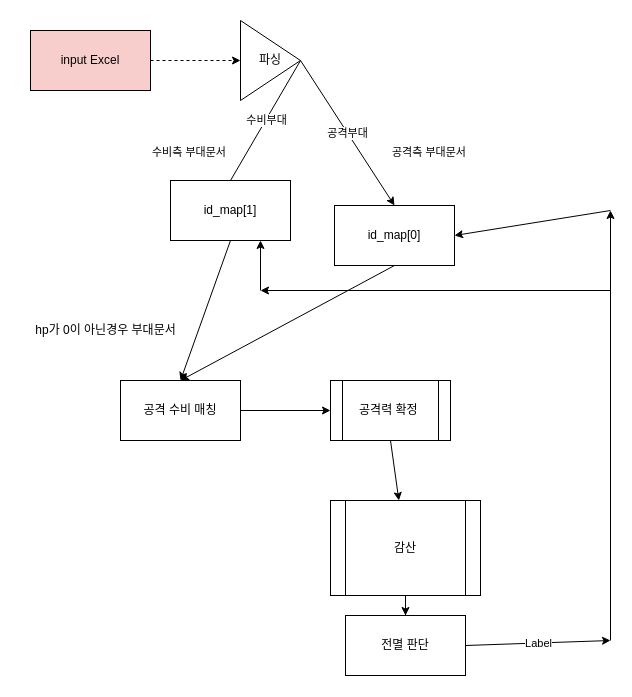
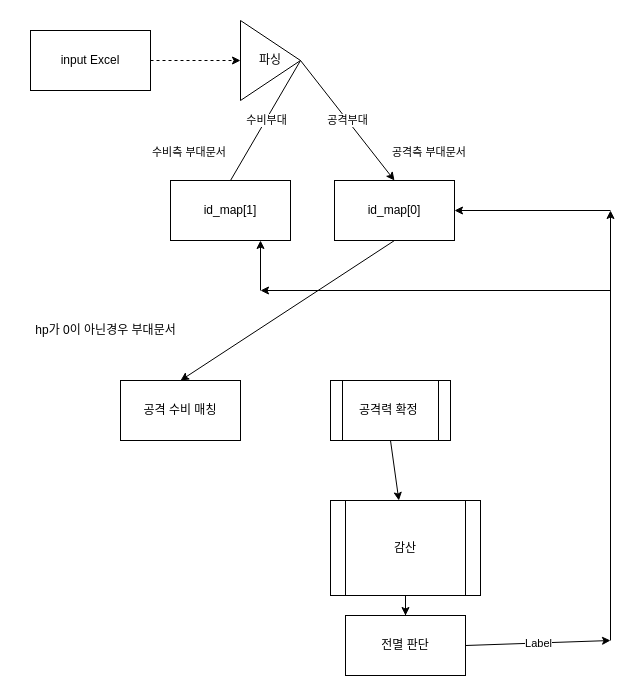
node "input Excel": fillcolor #f8cecc -> #ffffff
node "id_map[0]": moved (395, 236) -> (395, 211)
edge "id_map[1]" -> "공격 수비 매칭": removed
edge "공격 수비 매칭" -> "공격력 확정": removed
